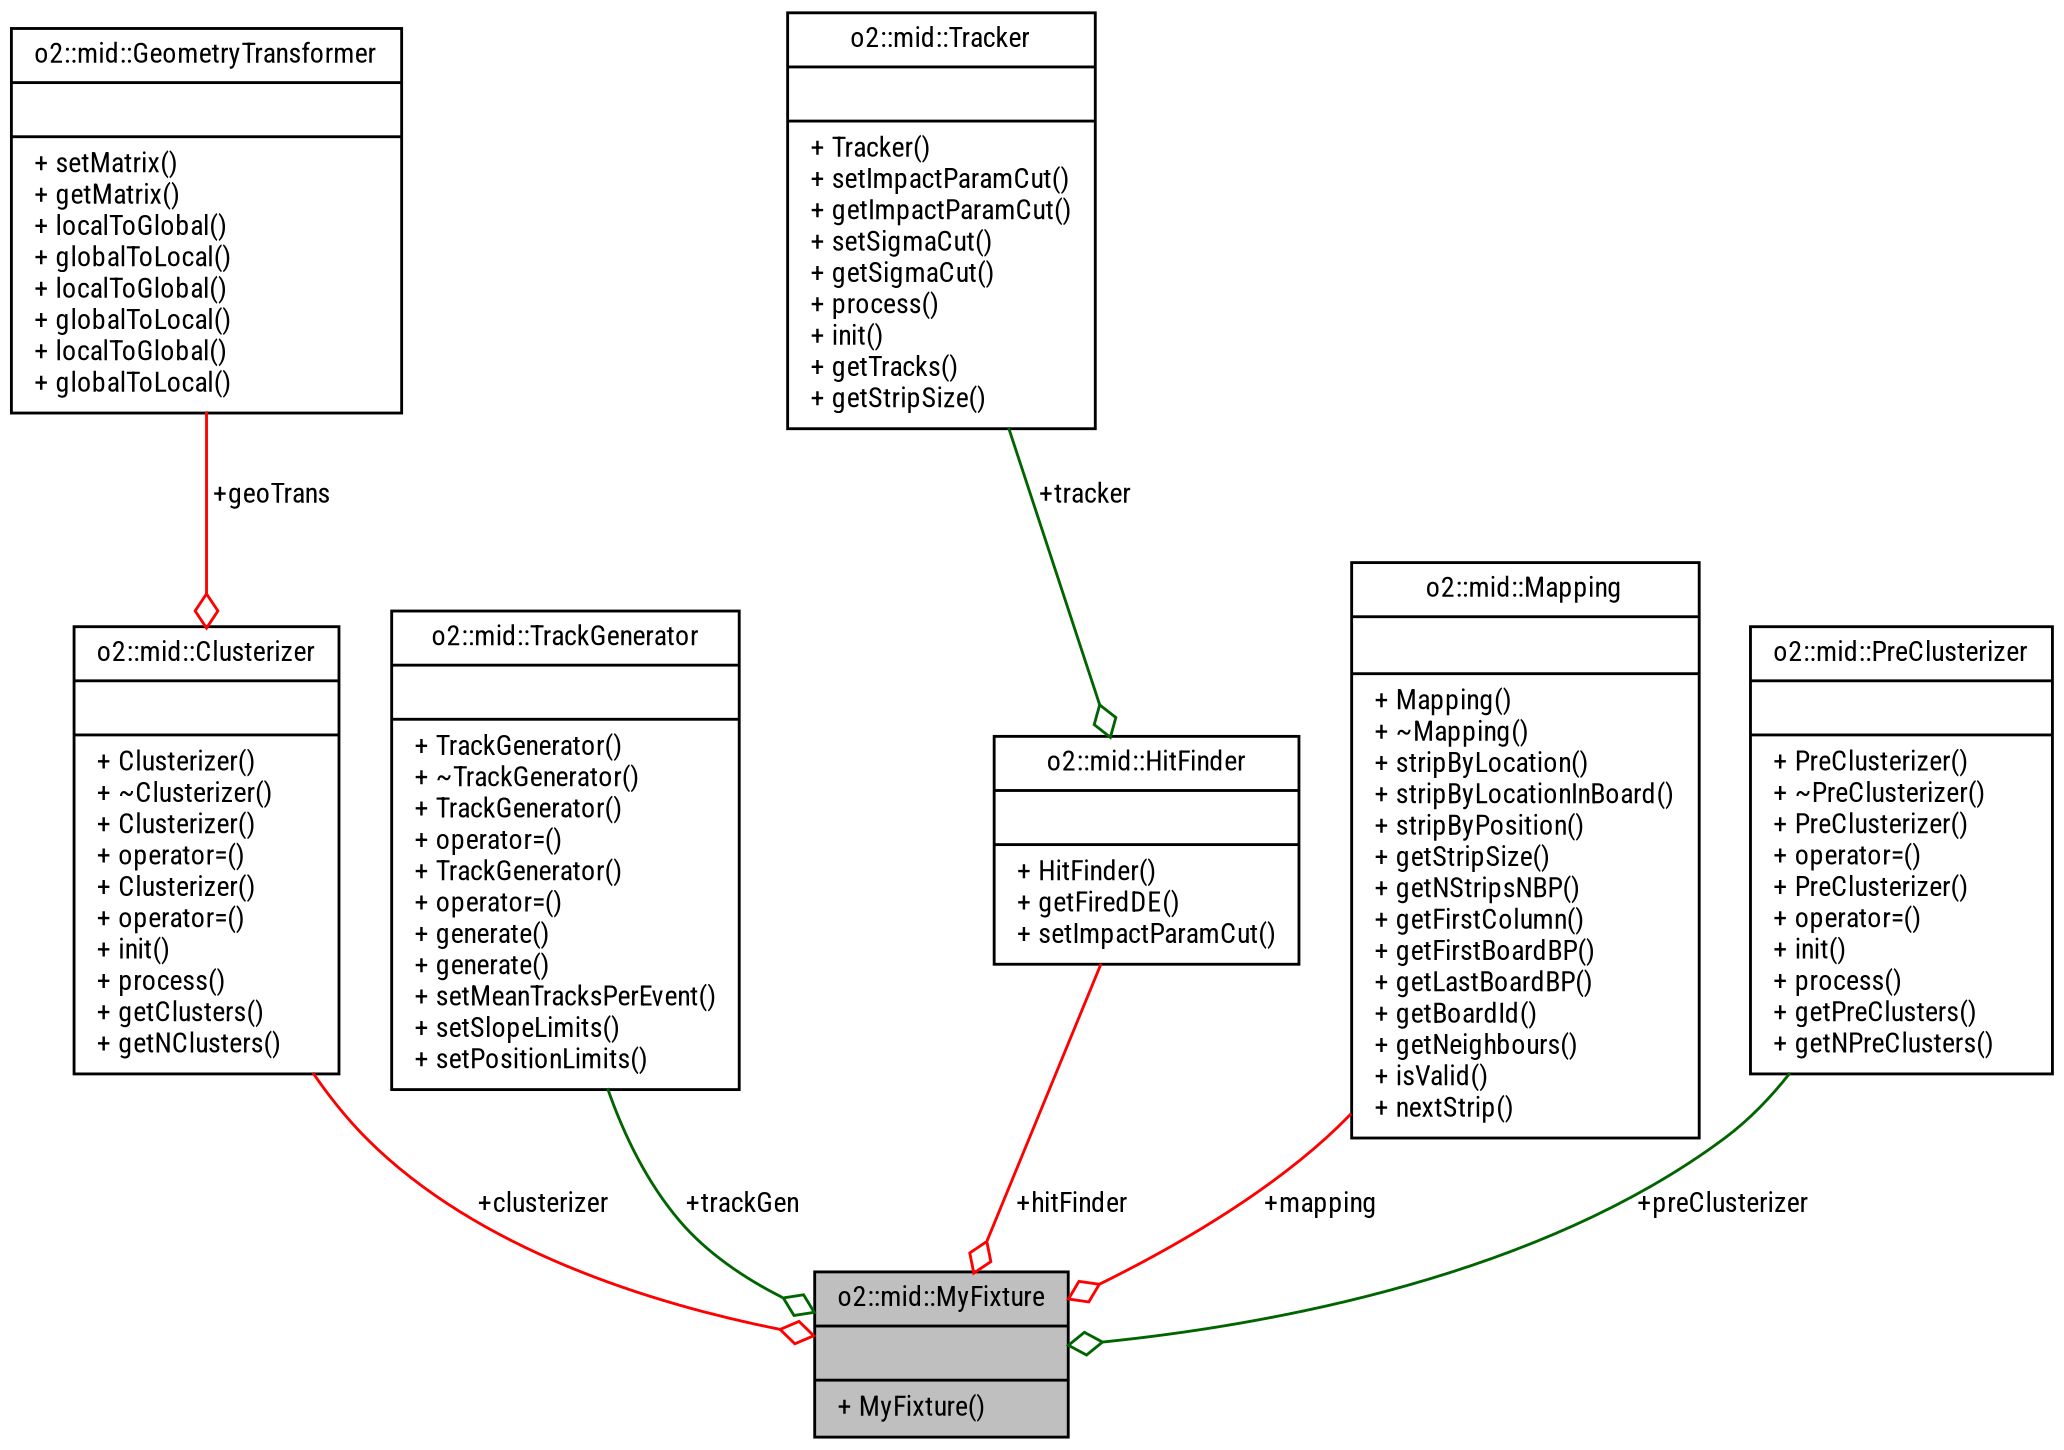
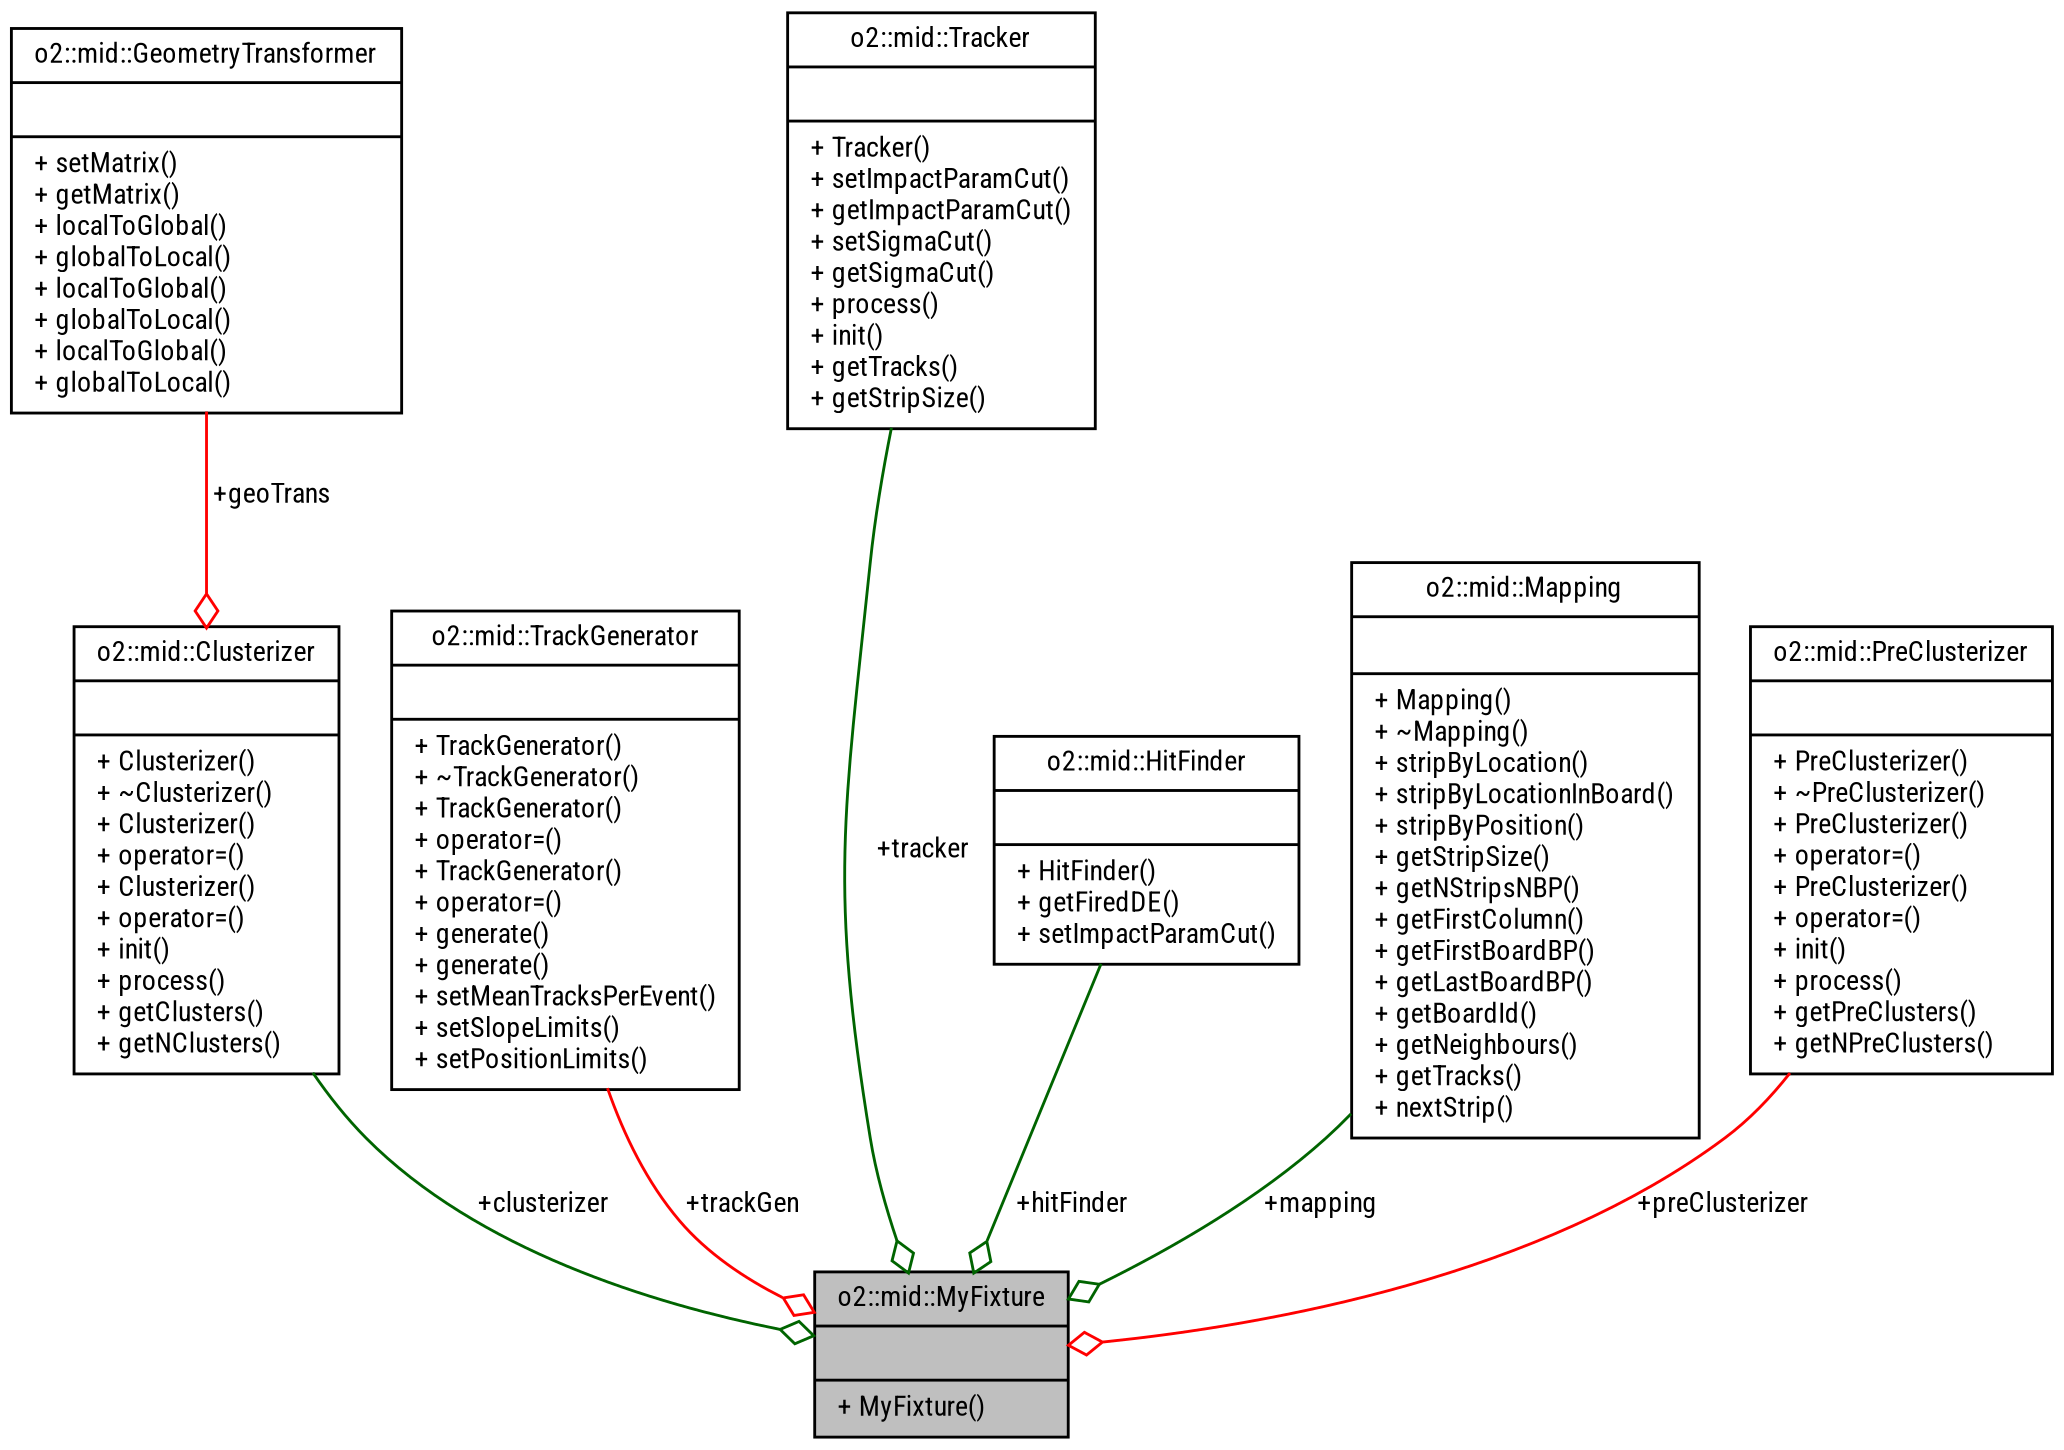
edge "o2::mid::Tracker" -> "o2::mid::HitFinder": now "o2::mid::Tracker" -> "o2::mid::MyFixture"
node "o2::mid::Mapping": text "+ isValid()" -> "+ getTracks()"
edge "o2::mid::HitFinder" -> "o2::mid::MyFixture": color red -> darkgreen
edge "o2::mid::Mapping" -> "o2::mid::MyFixture": color red -> darkgreen
edge "o2::mid::TrackGenerator" -> "o2::mid::MyFixture": color darkgreen -> red
edge "o2::mid::Clusterizer" -> "o2::mid::MyFixture": color red -> darkgreen
edge "o2::mid::PreClusterizer" -> "o2::mid::MyFixture": color darkgreen -> red
